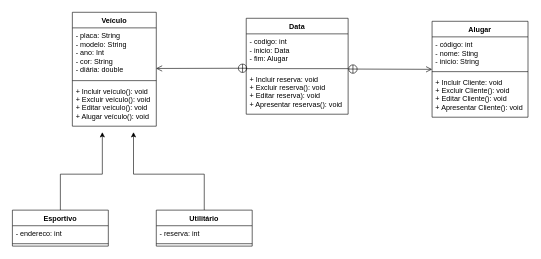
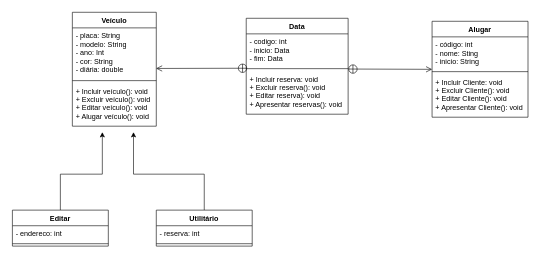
node "- codigo: int - inicio: Data - fim: Alugar": label "- codigo: int - inicio: Data - fim: Alugar" -> "- codigo: int - inicio: Data - fim: Data"
node "Esportivo": label "Esportivo" -> "Editar"
